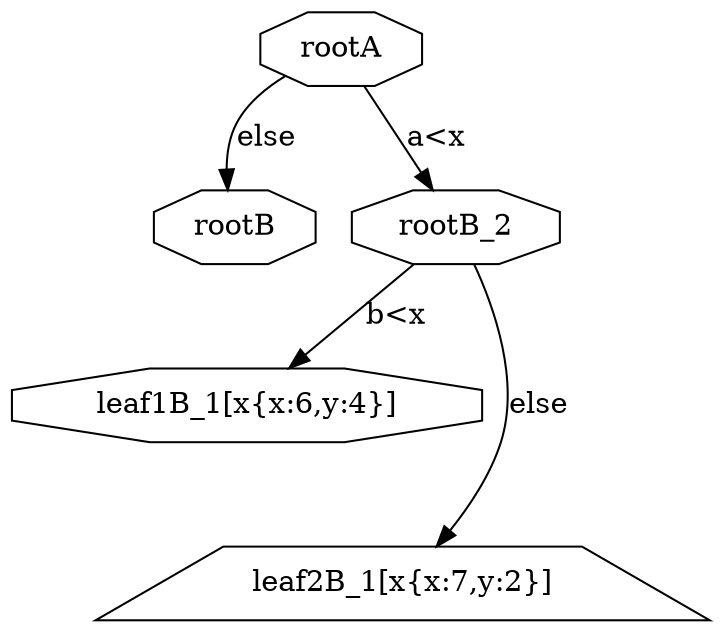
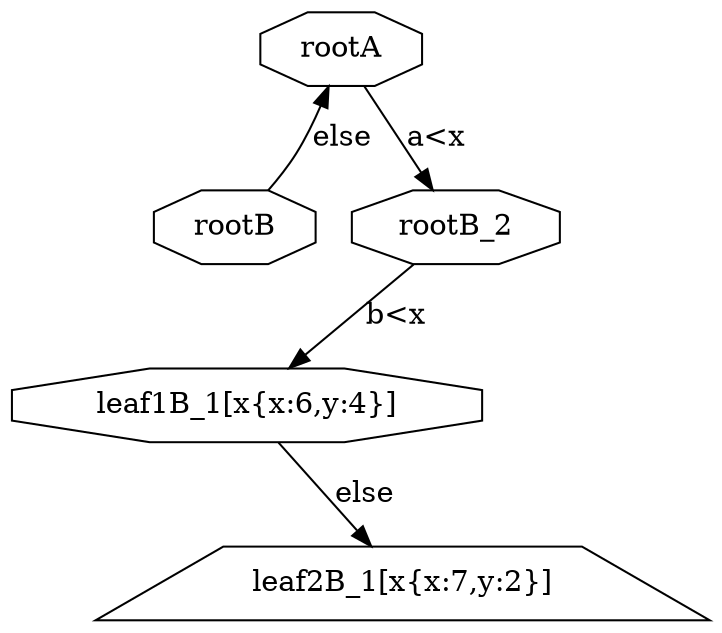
edge "rootA" -> "rootB": reversed
edge "rootB_2" -> "leaf2B_1[x{x:7,y:2}]": now "leaf1B_1[x{x:6,y:4}]" -> "leaf2B_1[x{x:7,y:2}]"
